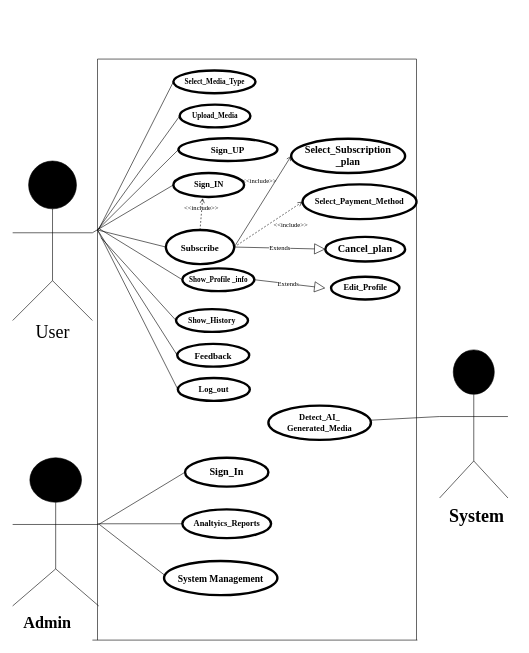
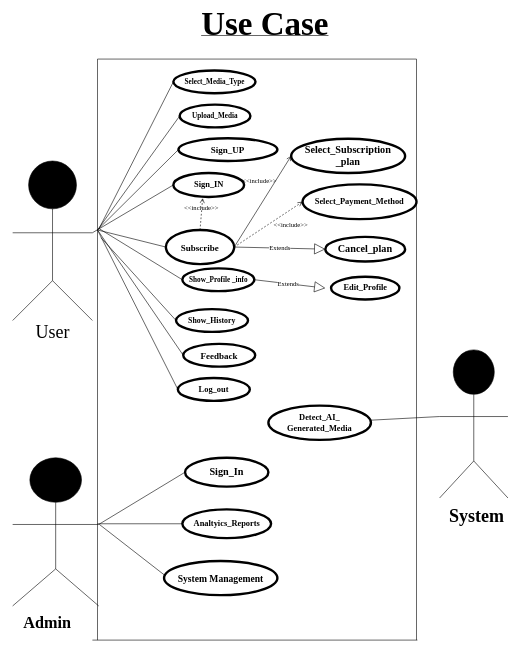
node "Use Case": added
node "Feedback": moved (213, 356) -> (219, 356)
